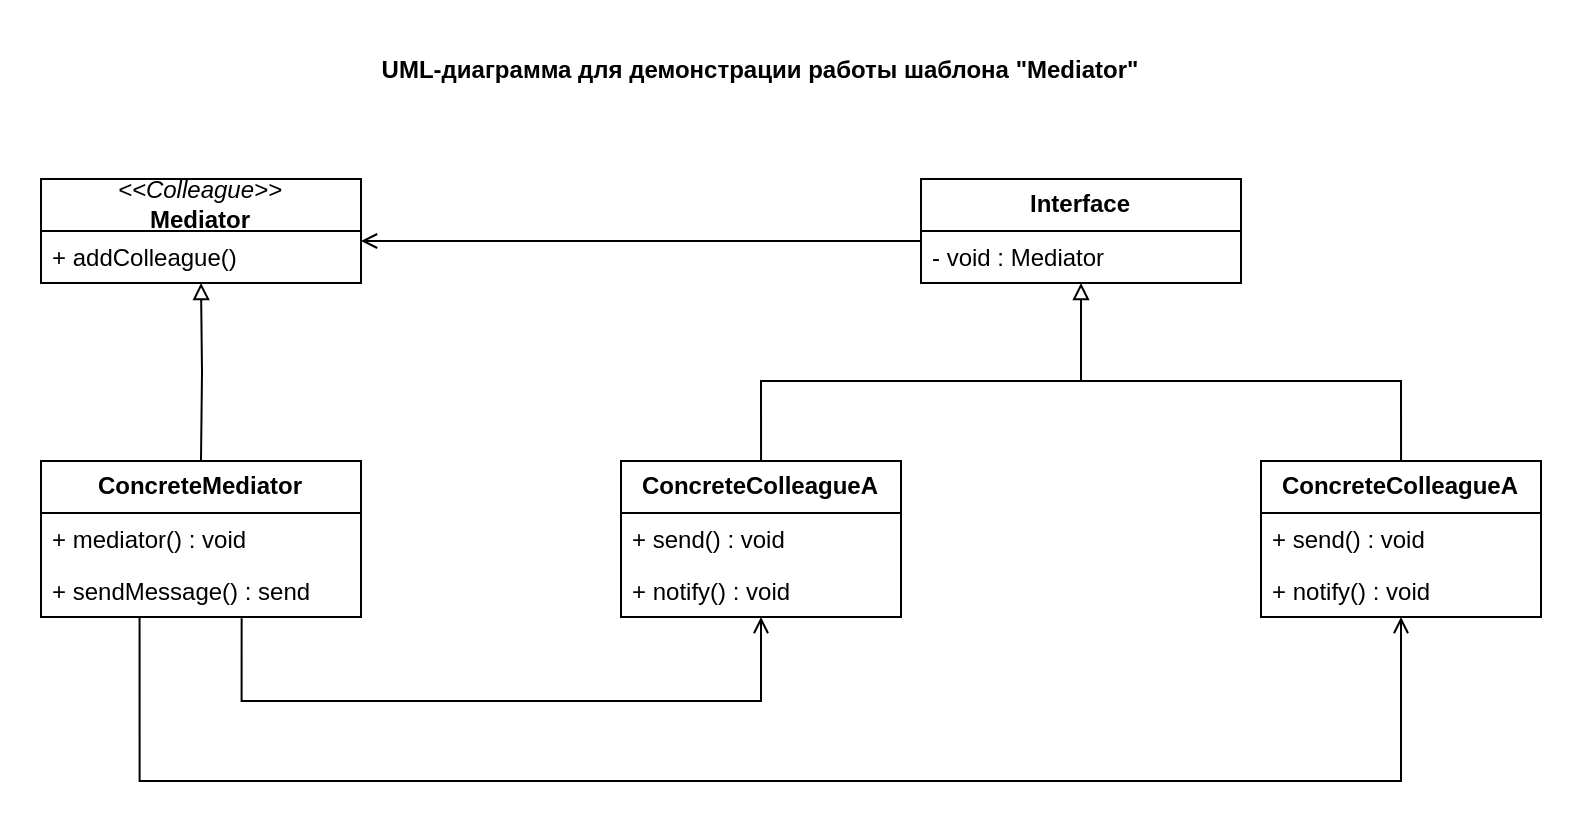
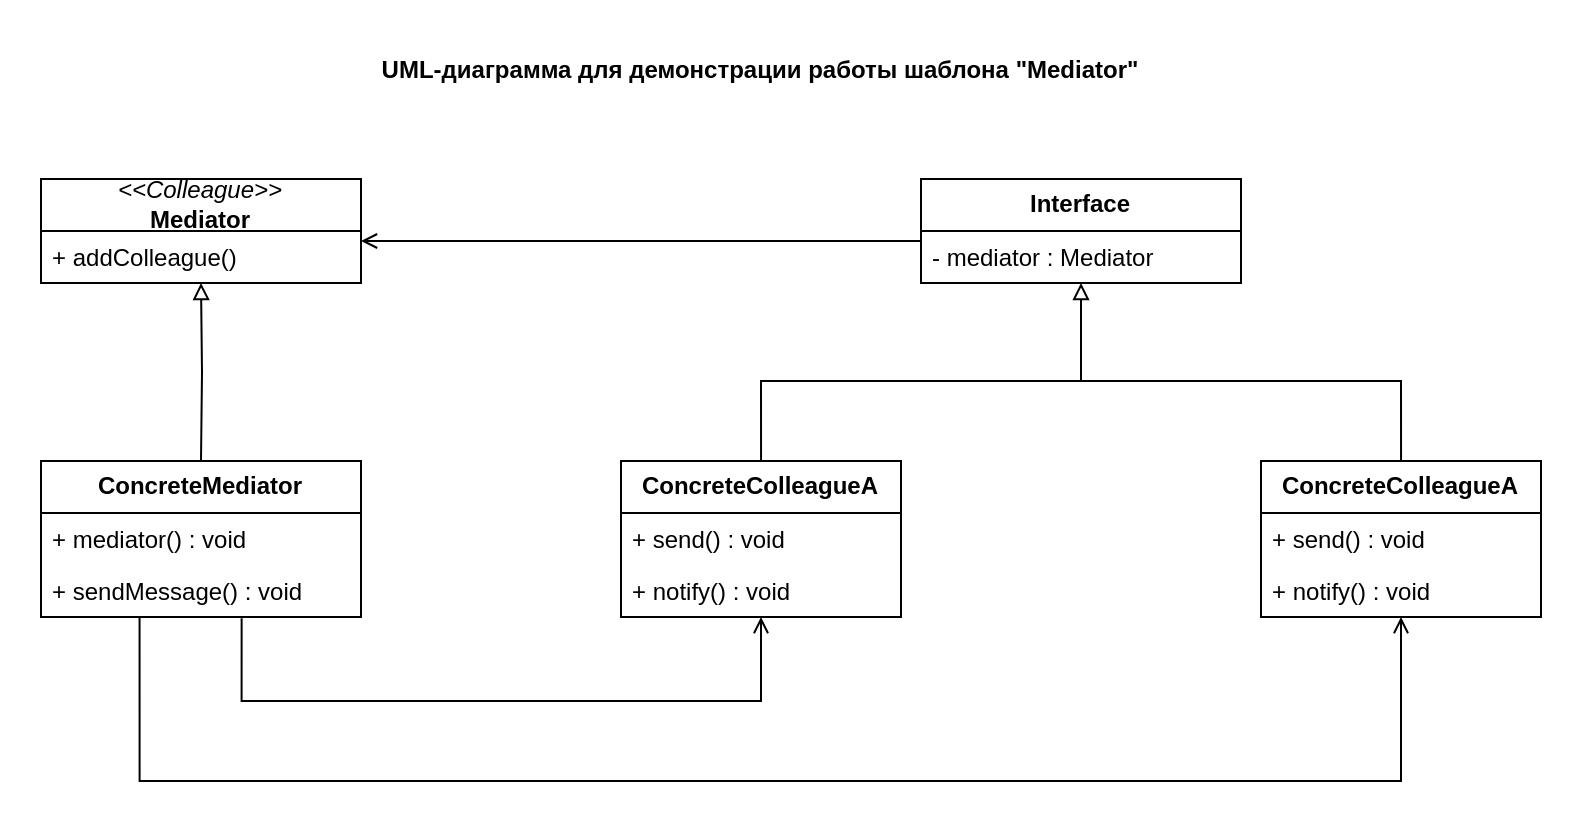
node "- void : Mediator": label "- void : Mediator" -> "- mediator : Mediator"
node "+ sendMessage() : send": label "+ sendMessage() : send" -> "+ sendMessage() : void"
